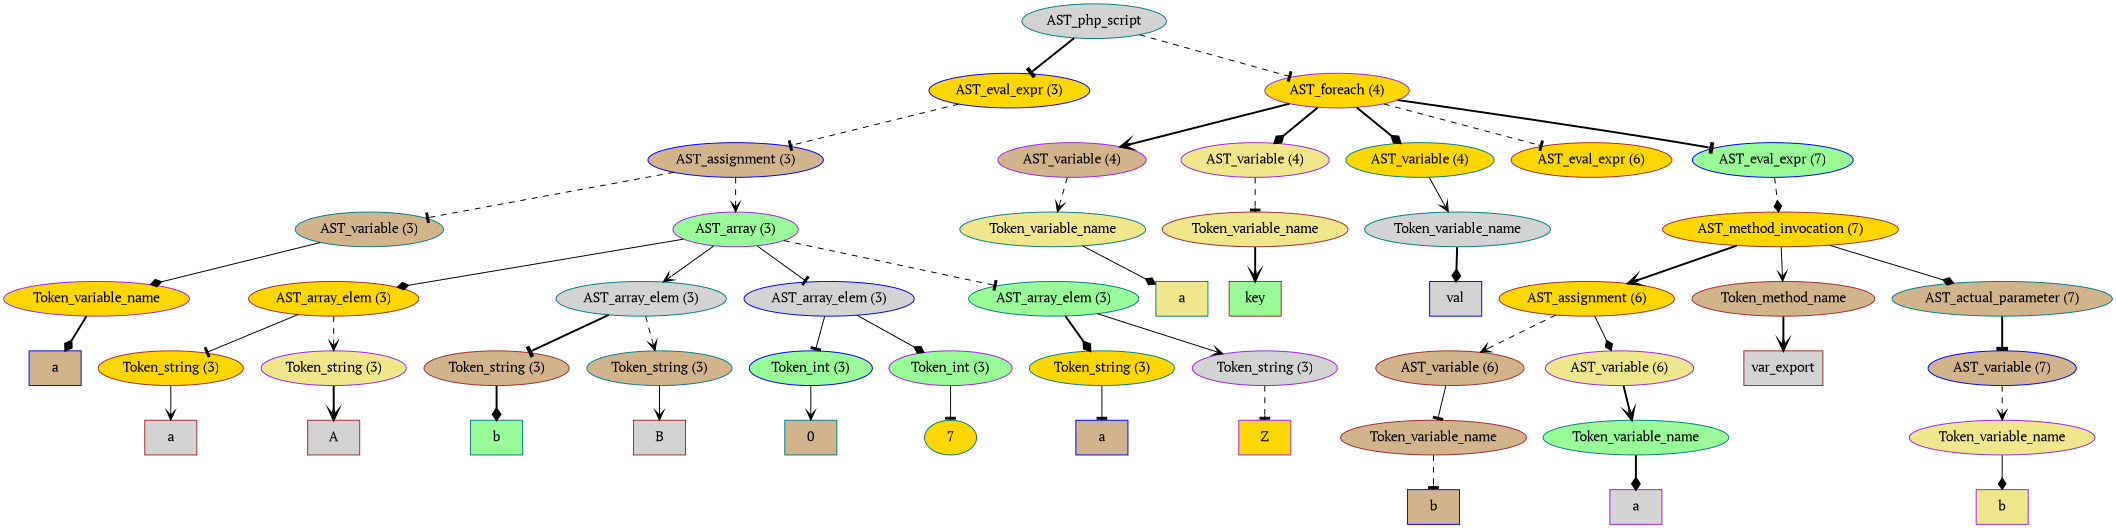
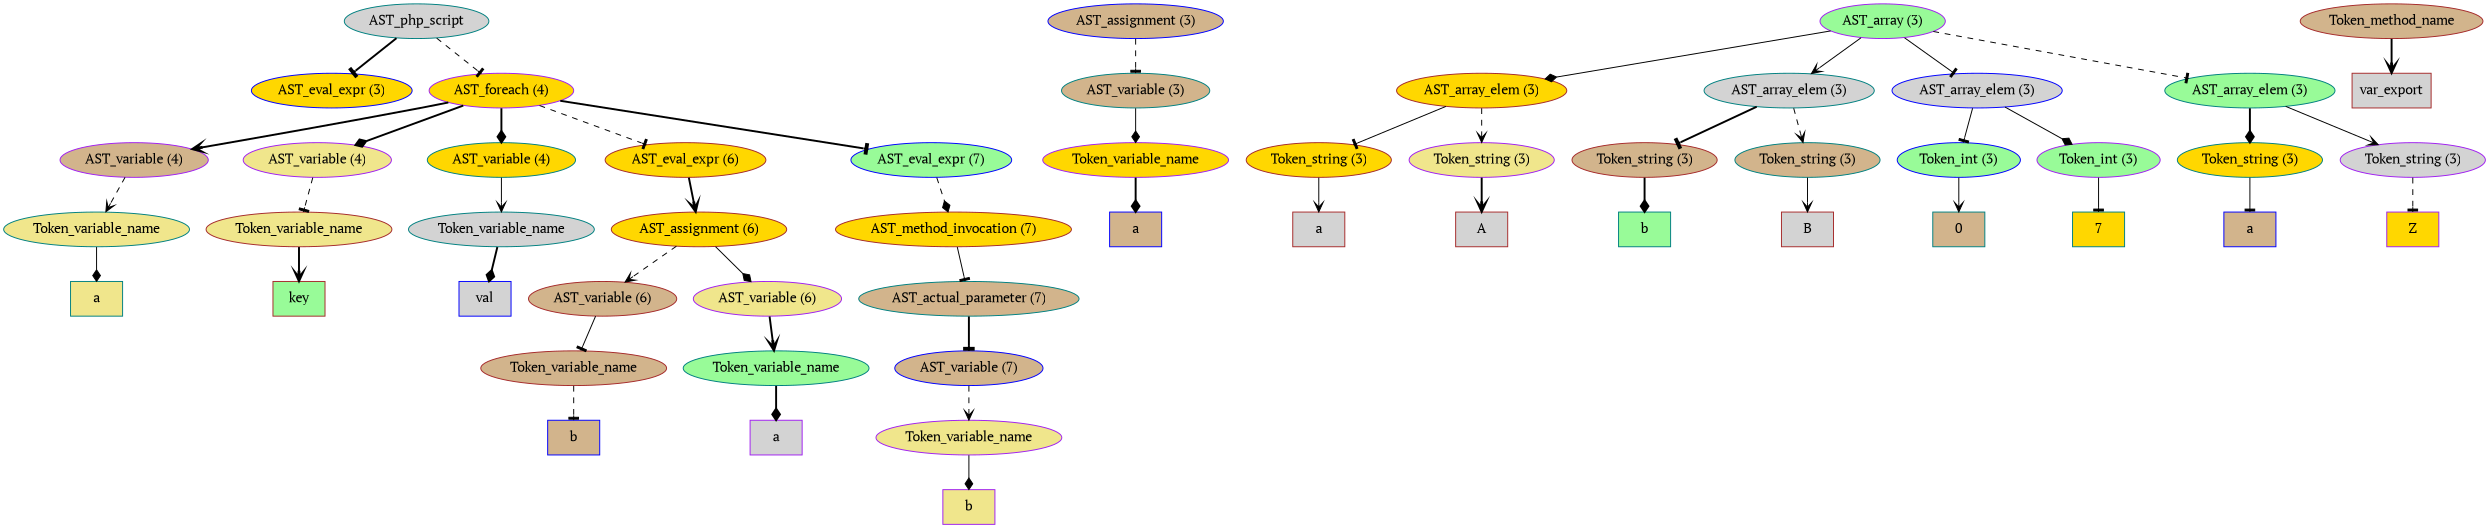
edge "AST_eval_expr (3)" -> "AST_assignment (3)": removed
edge "AST_assignment (3)" -> "AST_array (3)": removed
edge "AST_method_invocation (7)" -> "Token_method_name": removed
edge "AST_method_invocation (7)" -> "AST_actual_parameter (7)": arrowhead diamond -> tee
edge "AST_method_invocation (7)" -> "AST_assignment (6)": now "AST_eval_expr (6)" -> "AST_assignment (6)"
node "7": shape ellipse -> box
